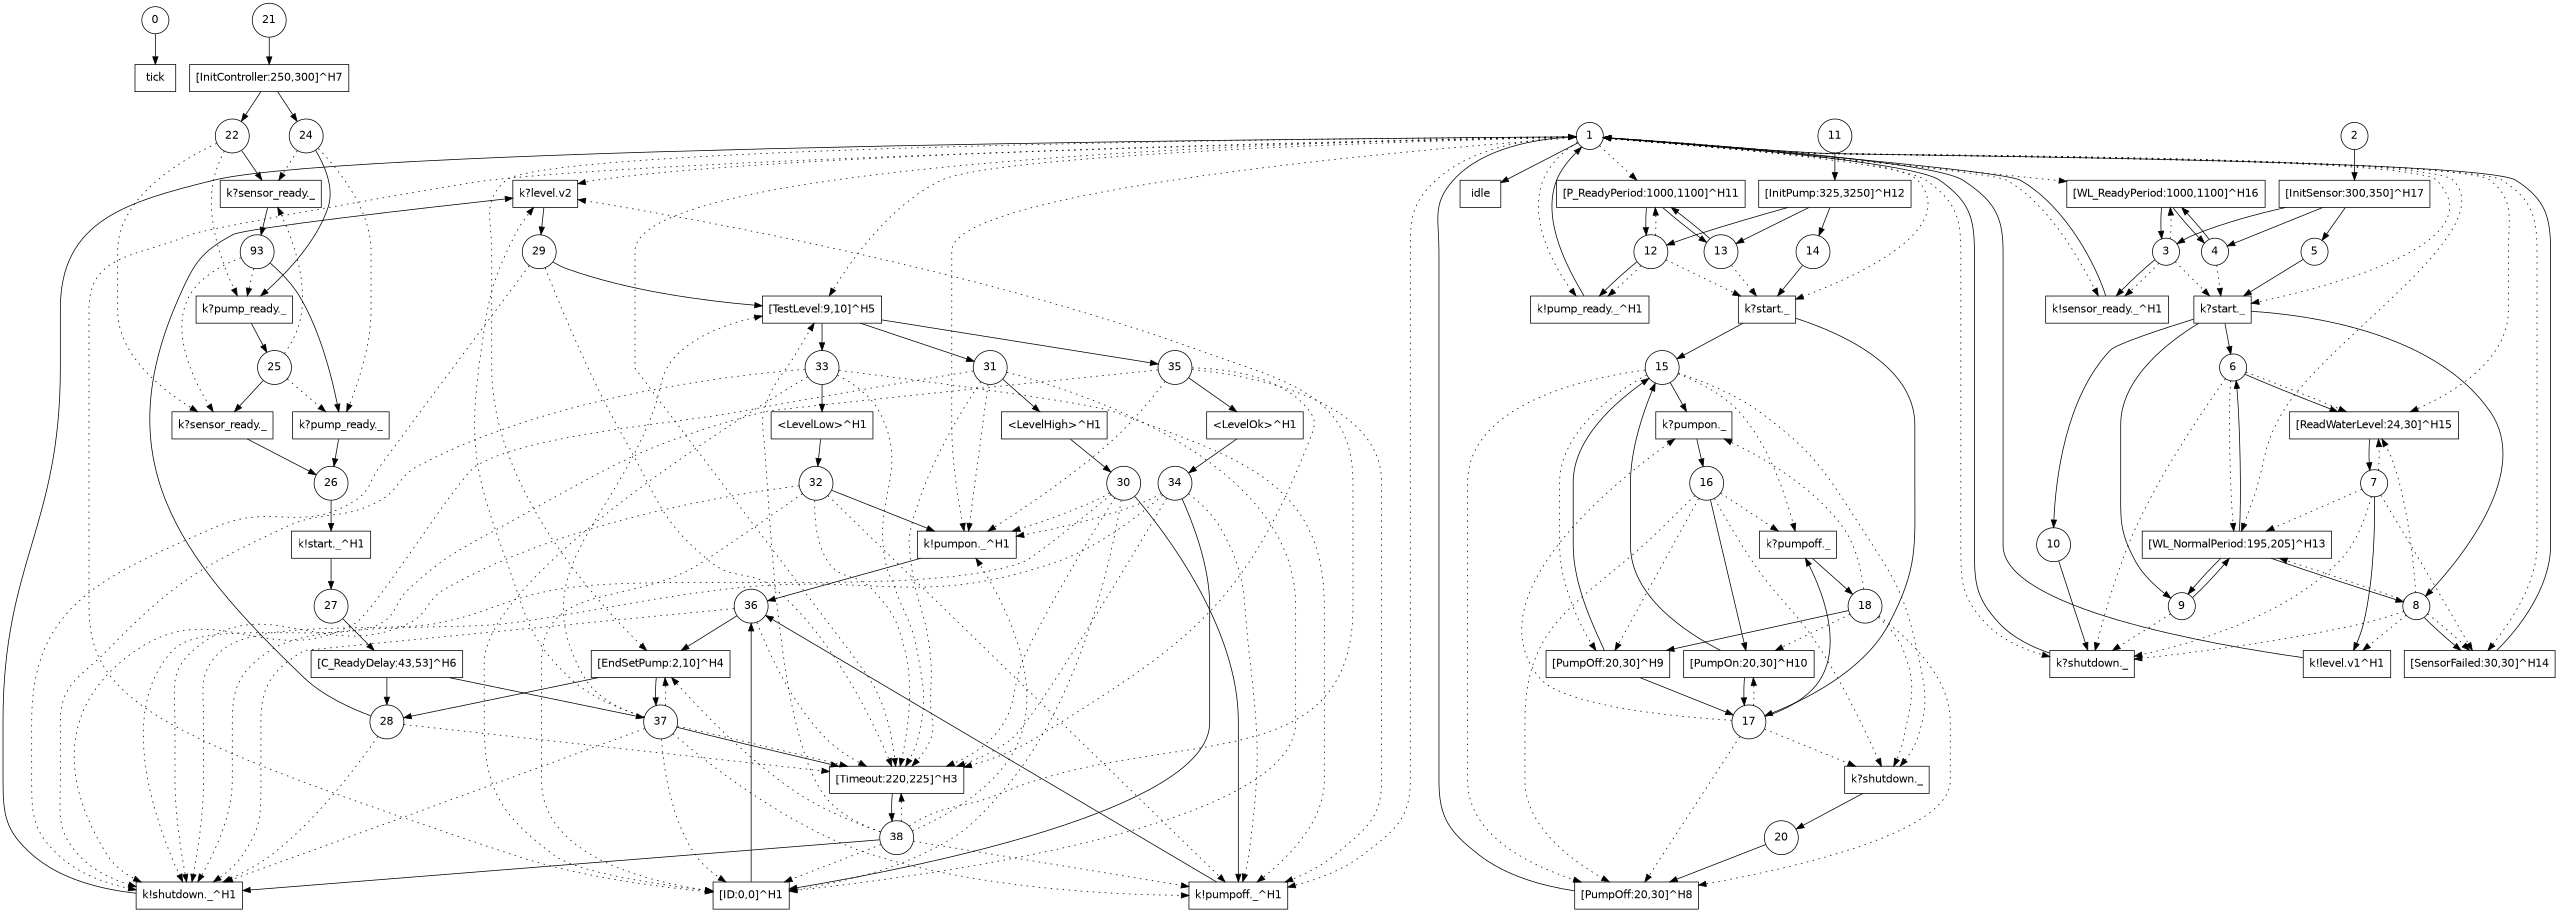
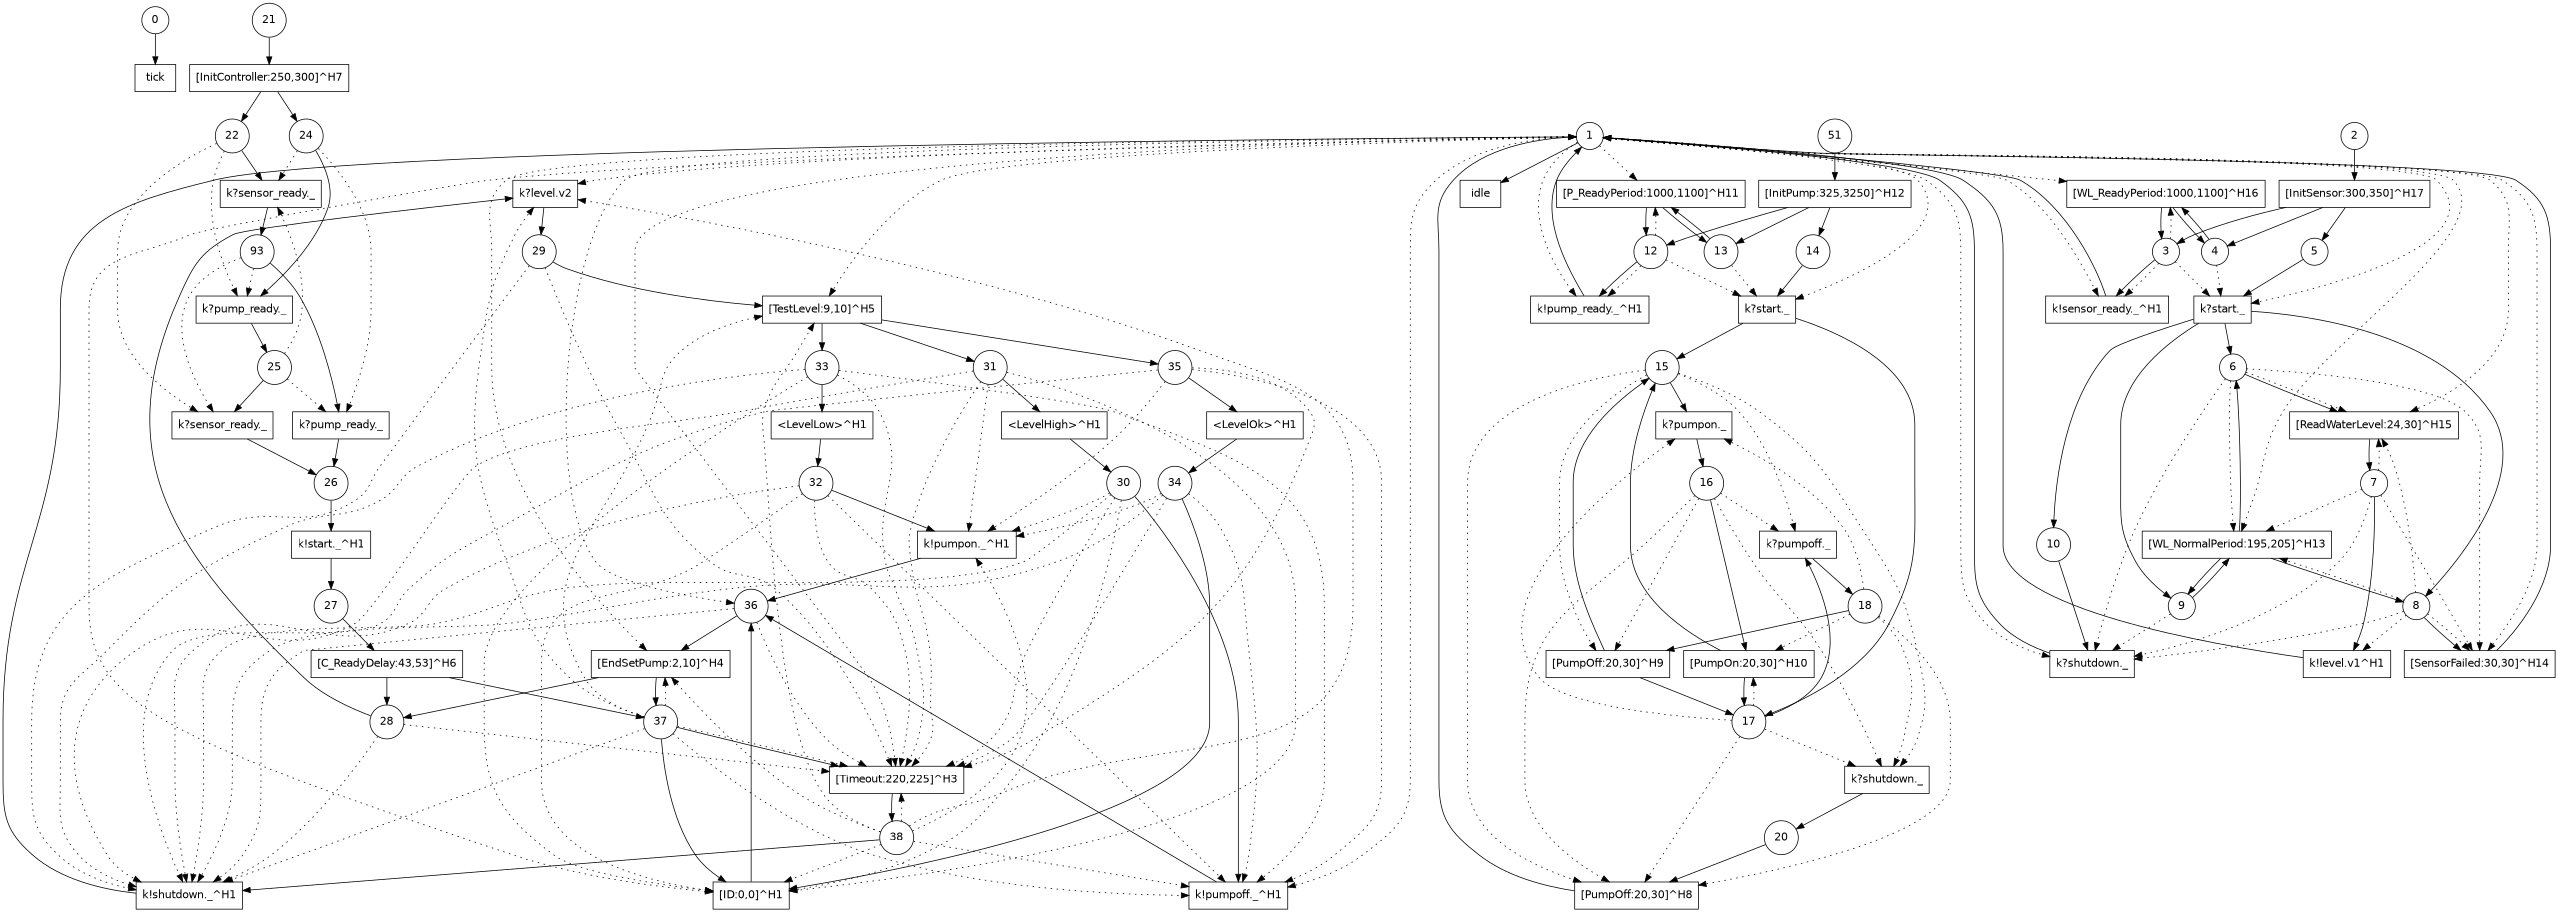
node "11": label "11" -> "51"
edge "1" -> "k!pumpon._^H1": now "1" -> "36"
edge "6" -> "[SensorFailed:30,30]^H14": added
edge "37" -> "[ID:0,0]^H1": style dotted -> solid
